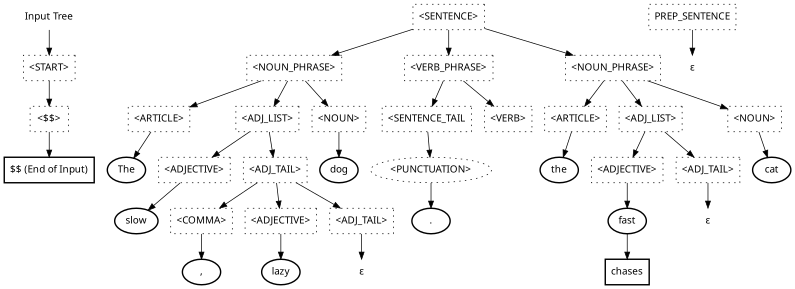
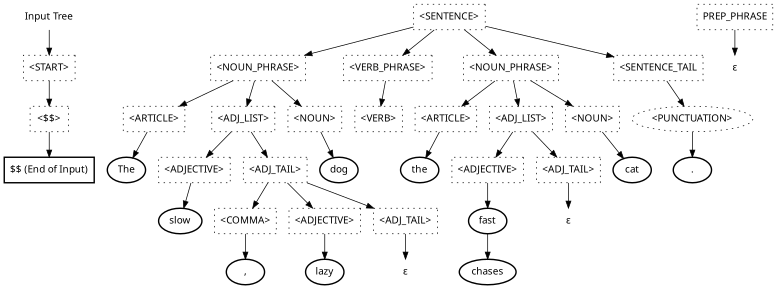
node "PREP_SENTENCE": label "PREP_SENTENCE" -> "PREP_PHRASE"
edge "<VERB_PHRASE>" -> "<SENTENCE_TAIL": now "<SENTENCE>" -> "<SENTENCE_TAIL"
node "chases": shape box -> ellipse
